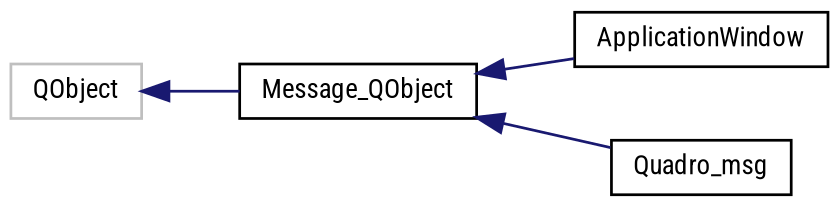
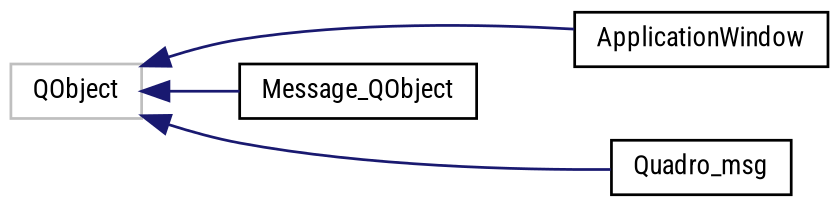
edge "ApplicationWindow" -> "Message_QObject": now "ApplicationWindow" -> "QObject"
edge "Quadro_msg" -> "Message_QObject": now "Quadro_msg" -> "QObject"
